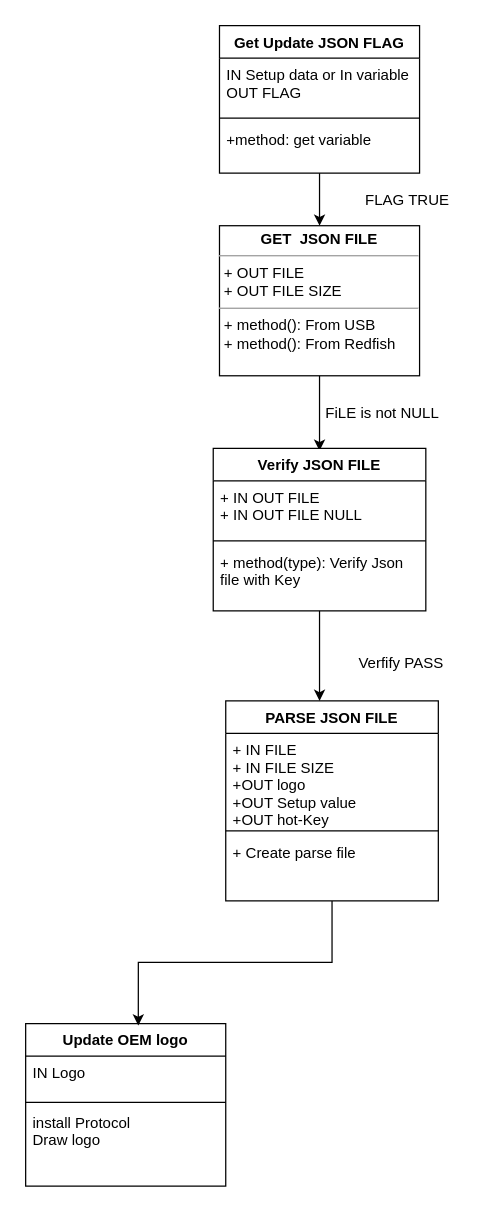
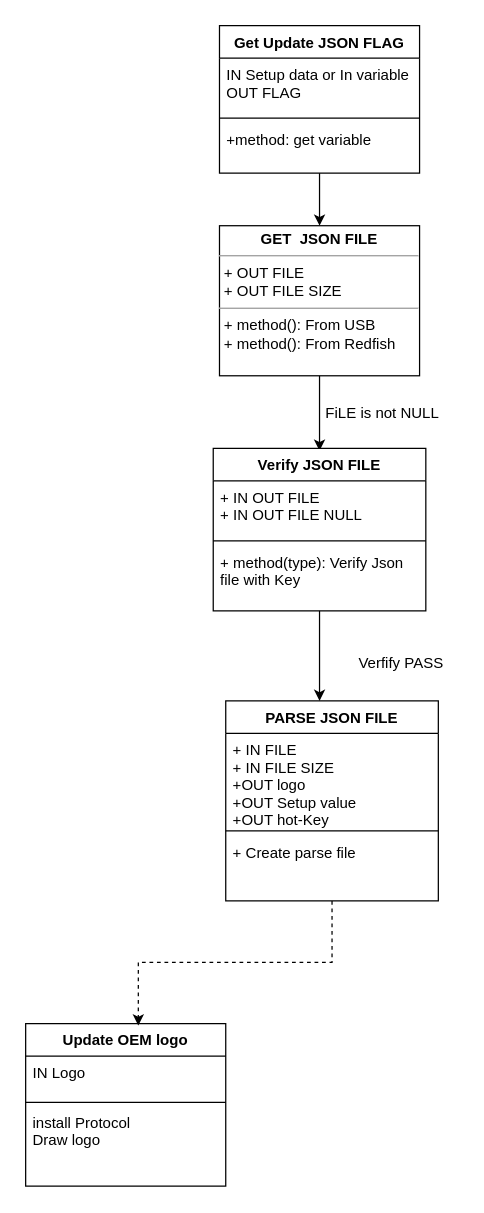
node "FLAG TRUE": removed
edge "PARSE JSON FILE" -> "Update OEM logo": style solid -> dashed
